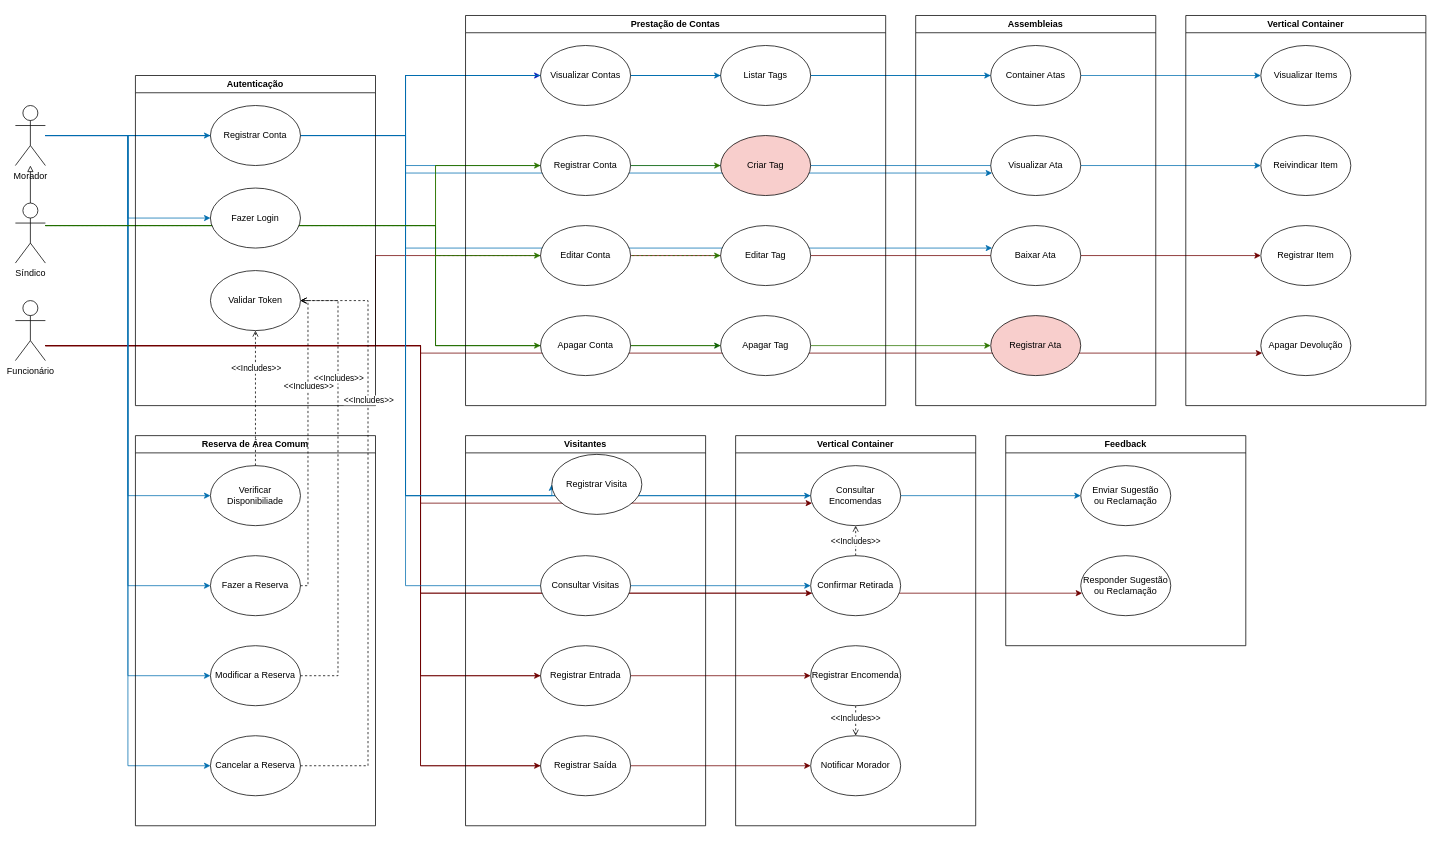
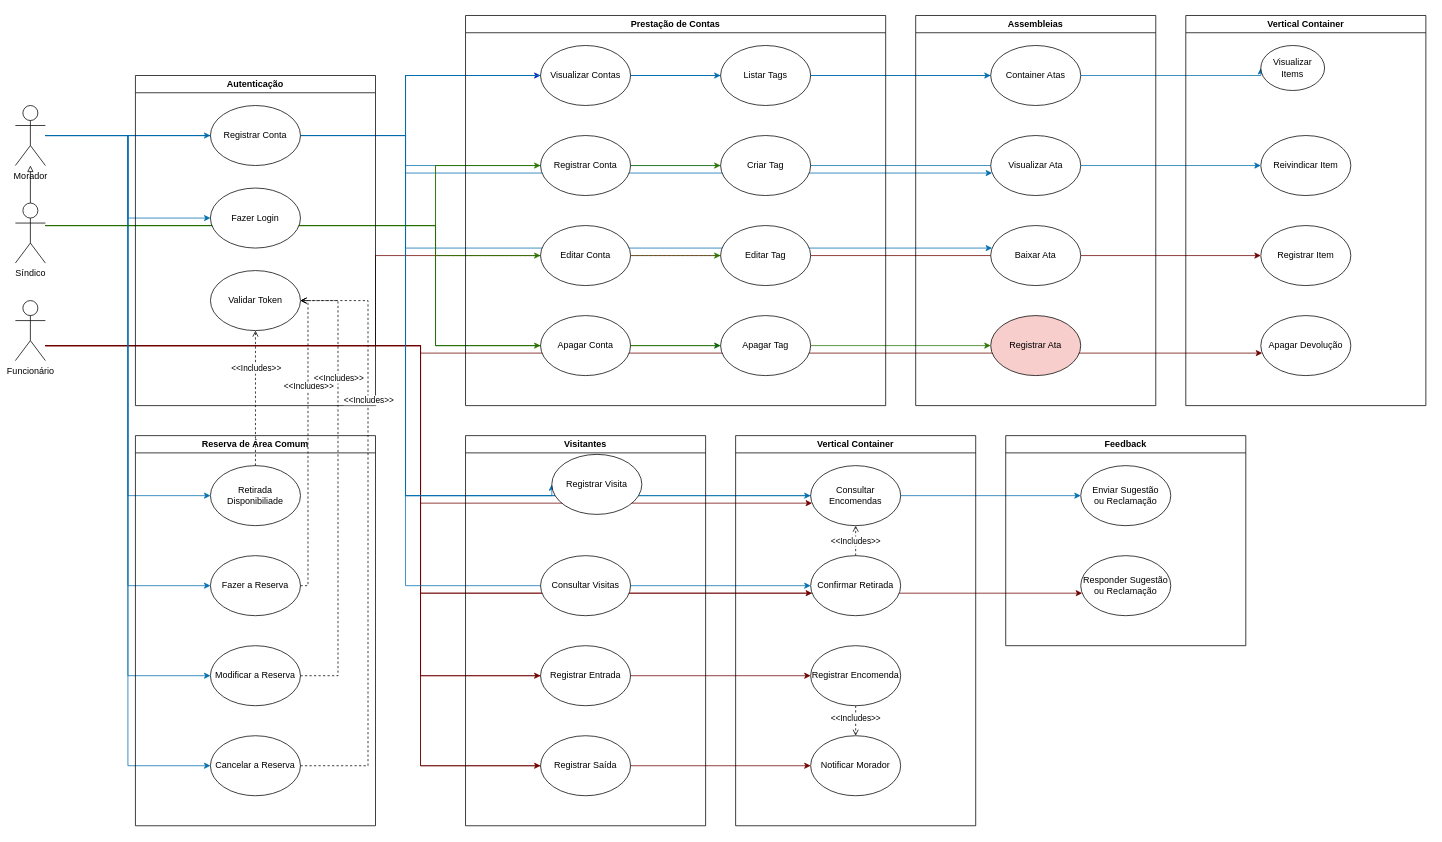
node "Visualizar Items": size 90x60 -> 64x45
node "Criar Tag": fillcolor #f8cecc -> #ffffff
node "Verificar Disponibiliade": label "Verificar Disponibiliade" -> "Retirada Disponibiliade"
